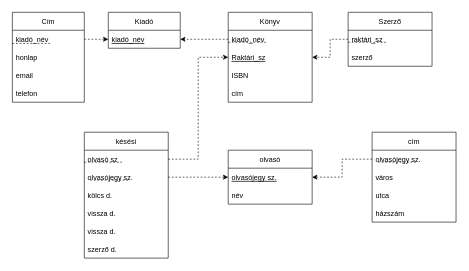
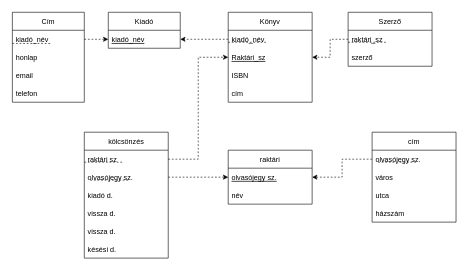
node "késési": label "késési" -> "kölcsönzés"
node "olvasó sz": label "olvasó sz" -> "raktári sz"
node "olvasó": label "olvasó" -> "raktári"
node "kölcs d.": label "kölcs d." -> "kiadó d."
node "szerző d.": label "szerző d." -> "késési d."
